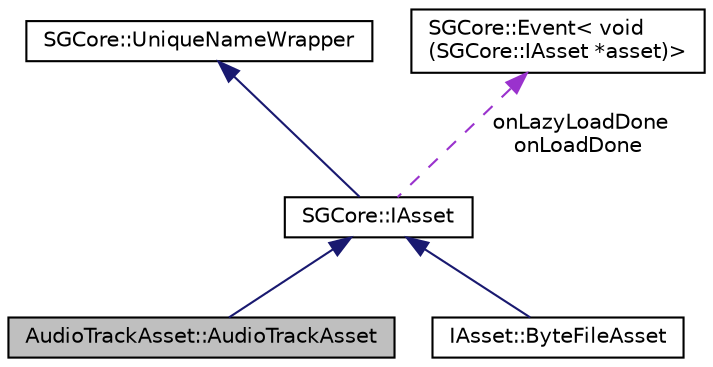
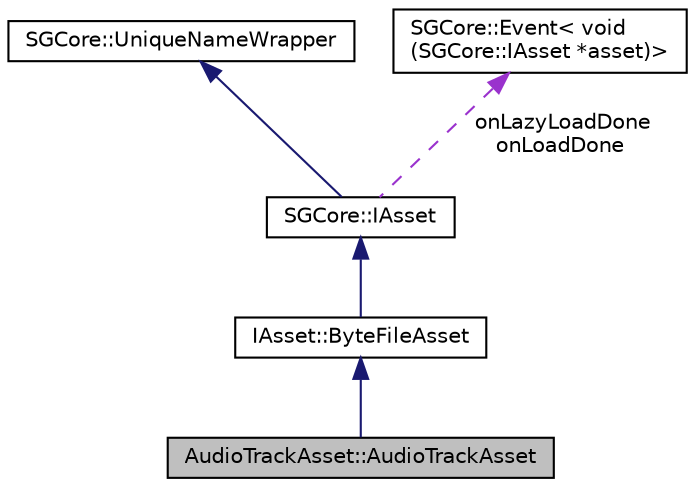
edge "AudioTrackAsset::AudioTrackAsset" -> "SGCore::IAsset": now "AudioTrackAsset::AudioTrackAsset" -> "IAsset::ByteFileAsset"
